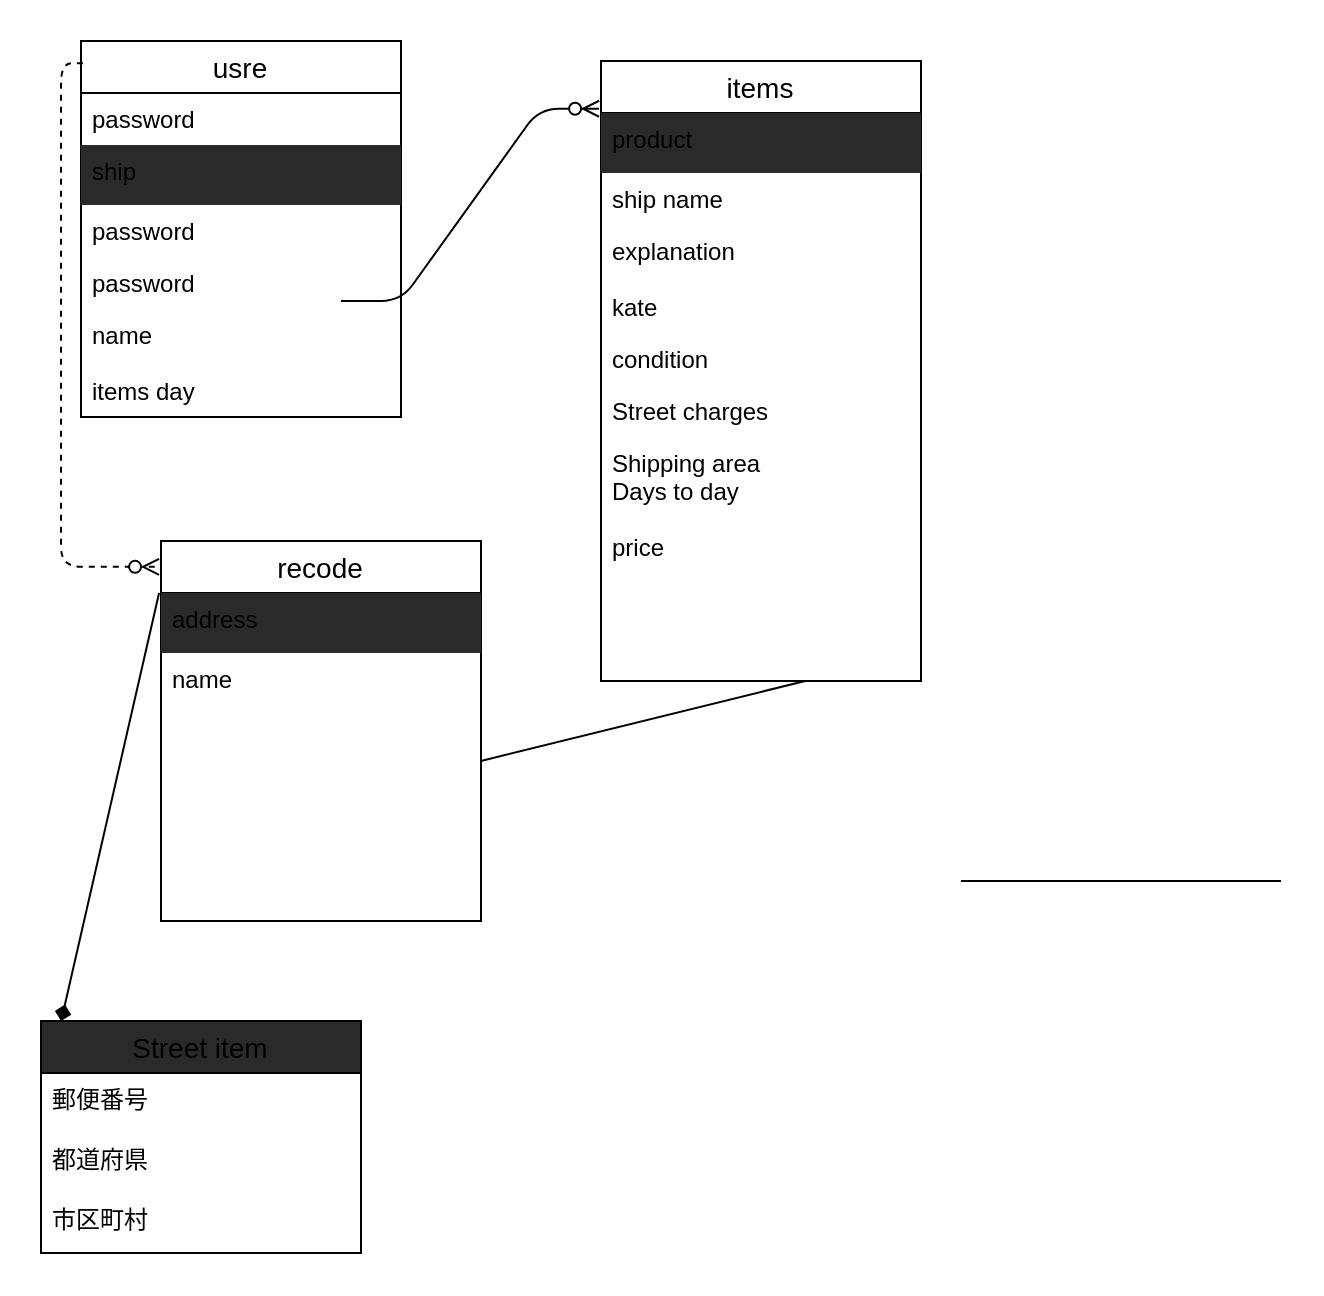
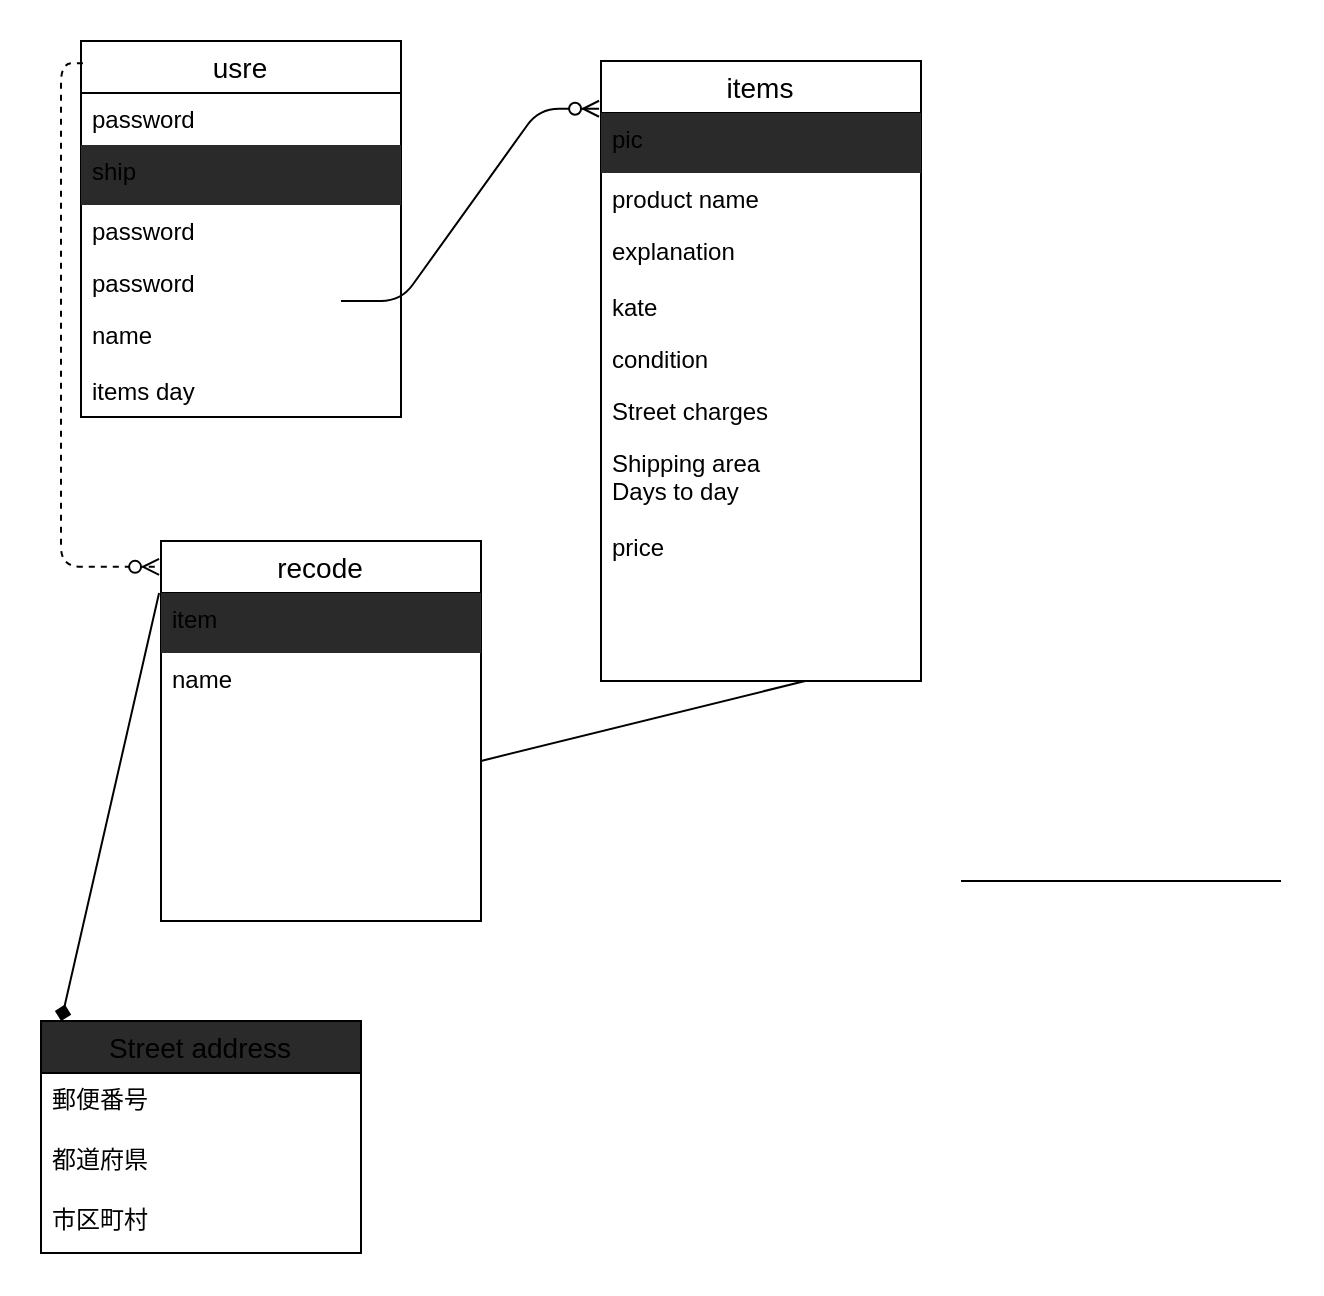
node "product": label "product" -> "pic"
node "ship name": label "ship name" -> "product name"
node "address": label "address" -> "item"
node "Street item": label "Street item" -> "Street address"
